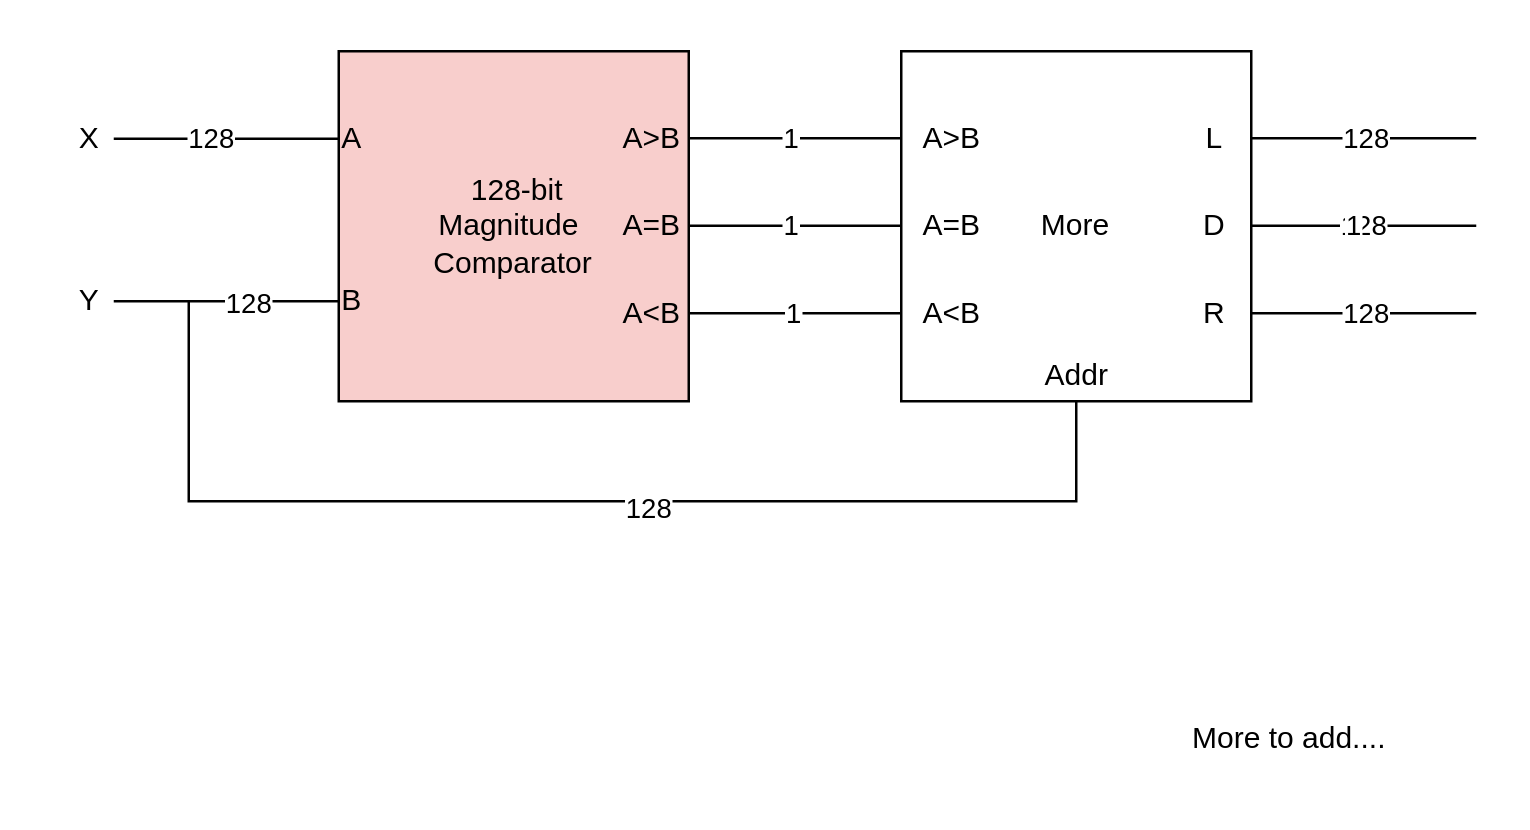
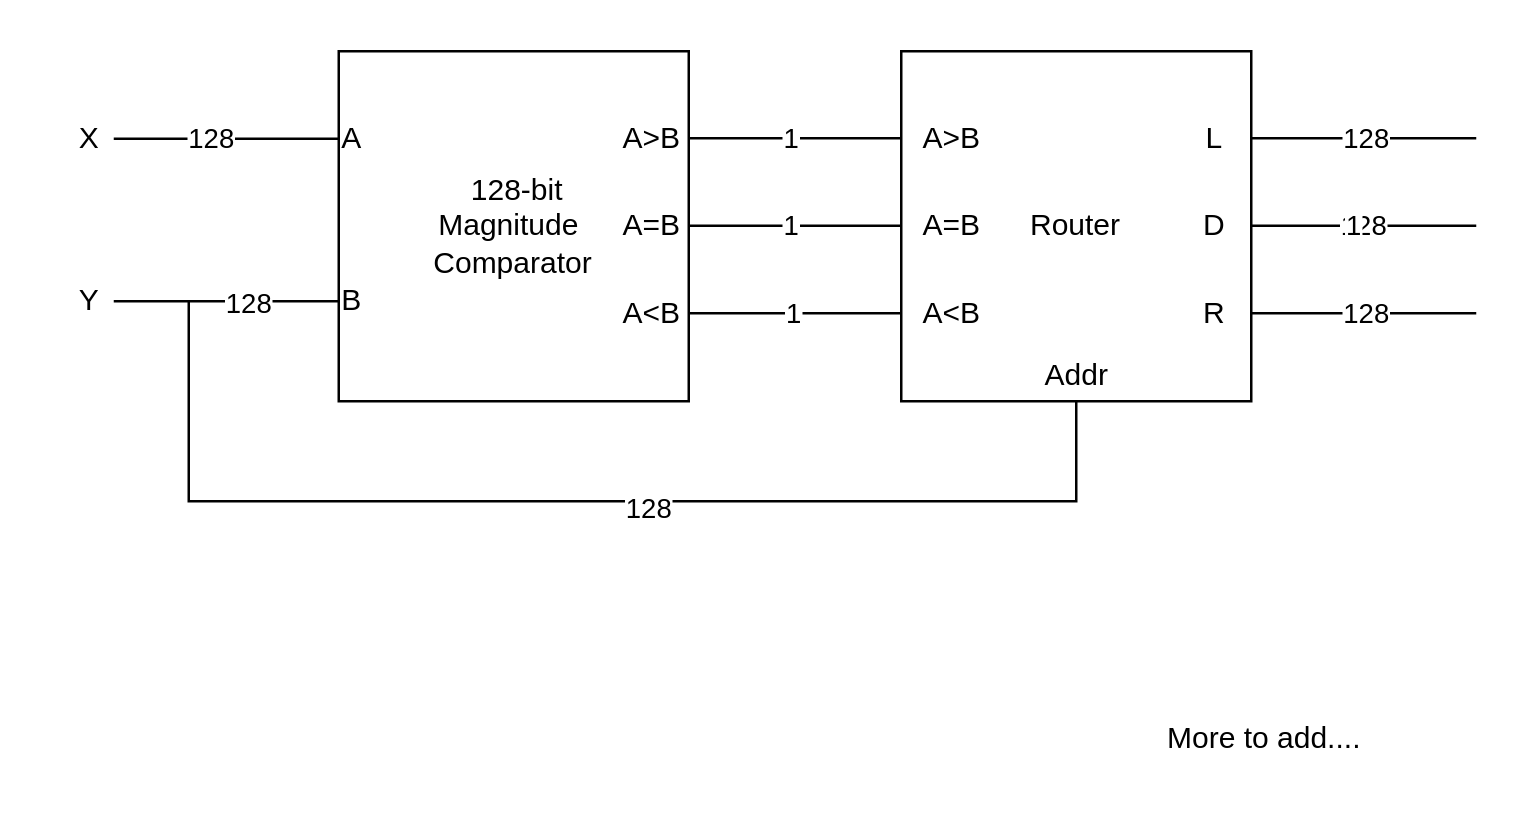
node "128-bit Magnitude Comparator": fillcolor #f8cecc -> #ffffff
node "More": label "More" -> "Router"
node "More to add....": moved (1289, 739) -> (1264, 739)
